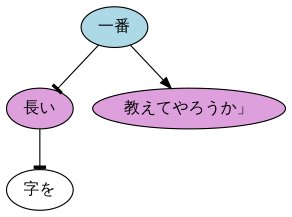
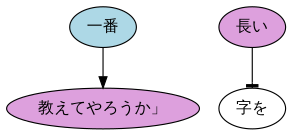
edge "一番" -> "長い": removed
